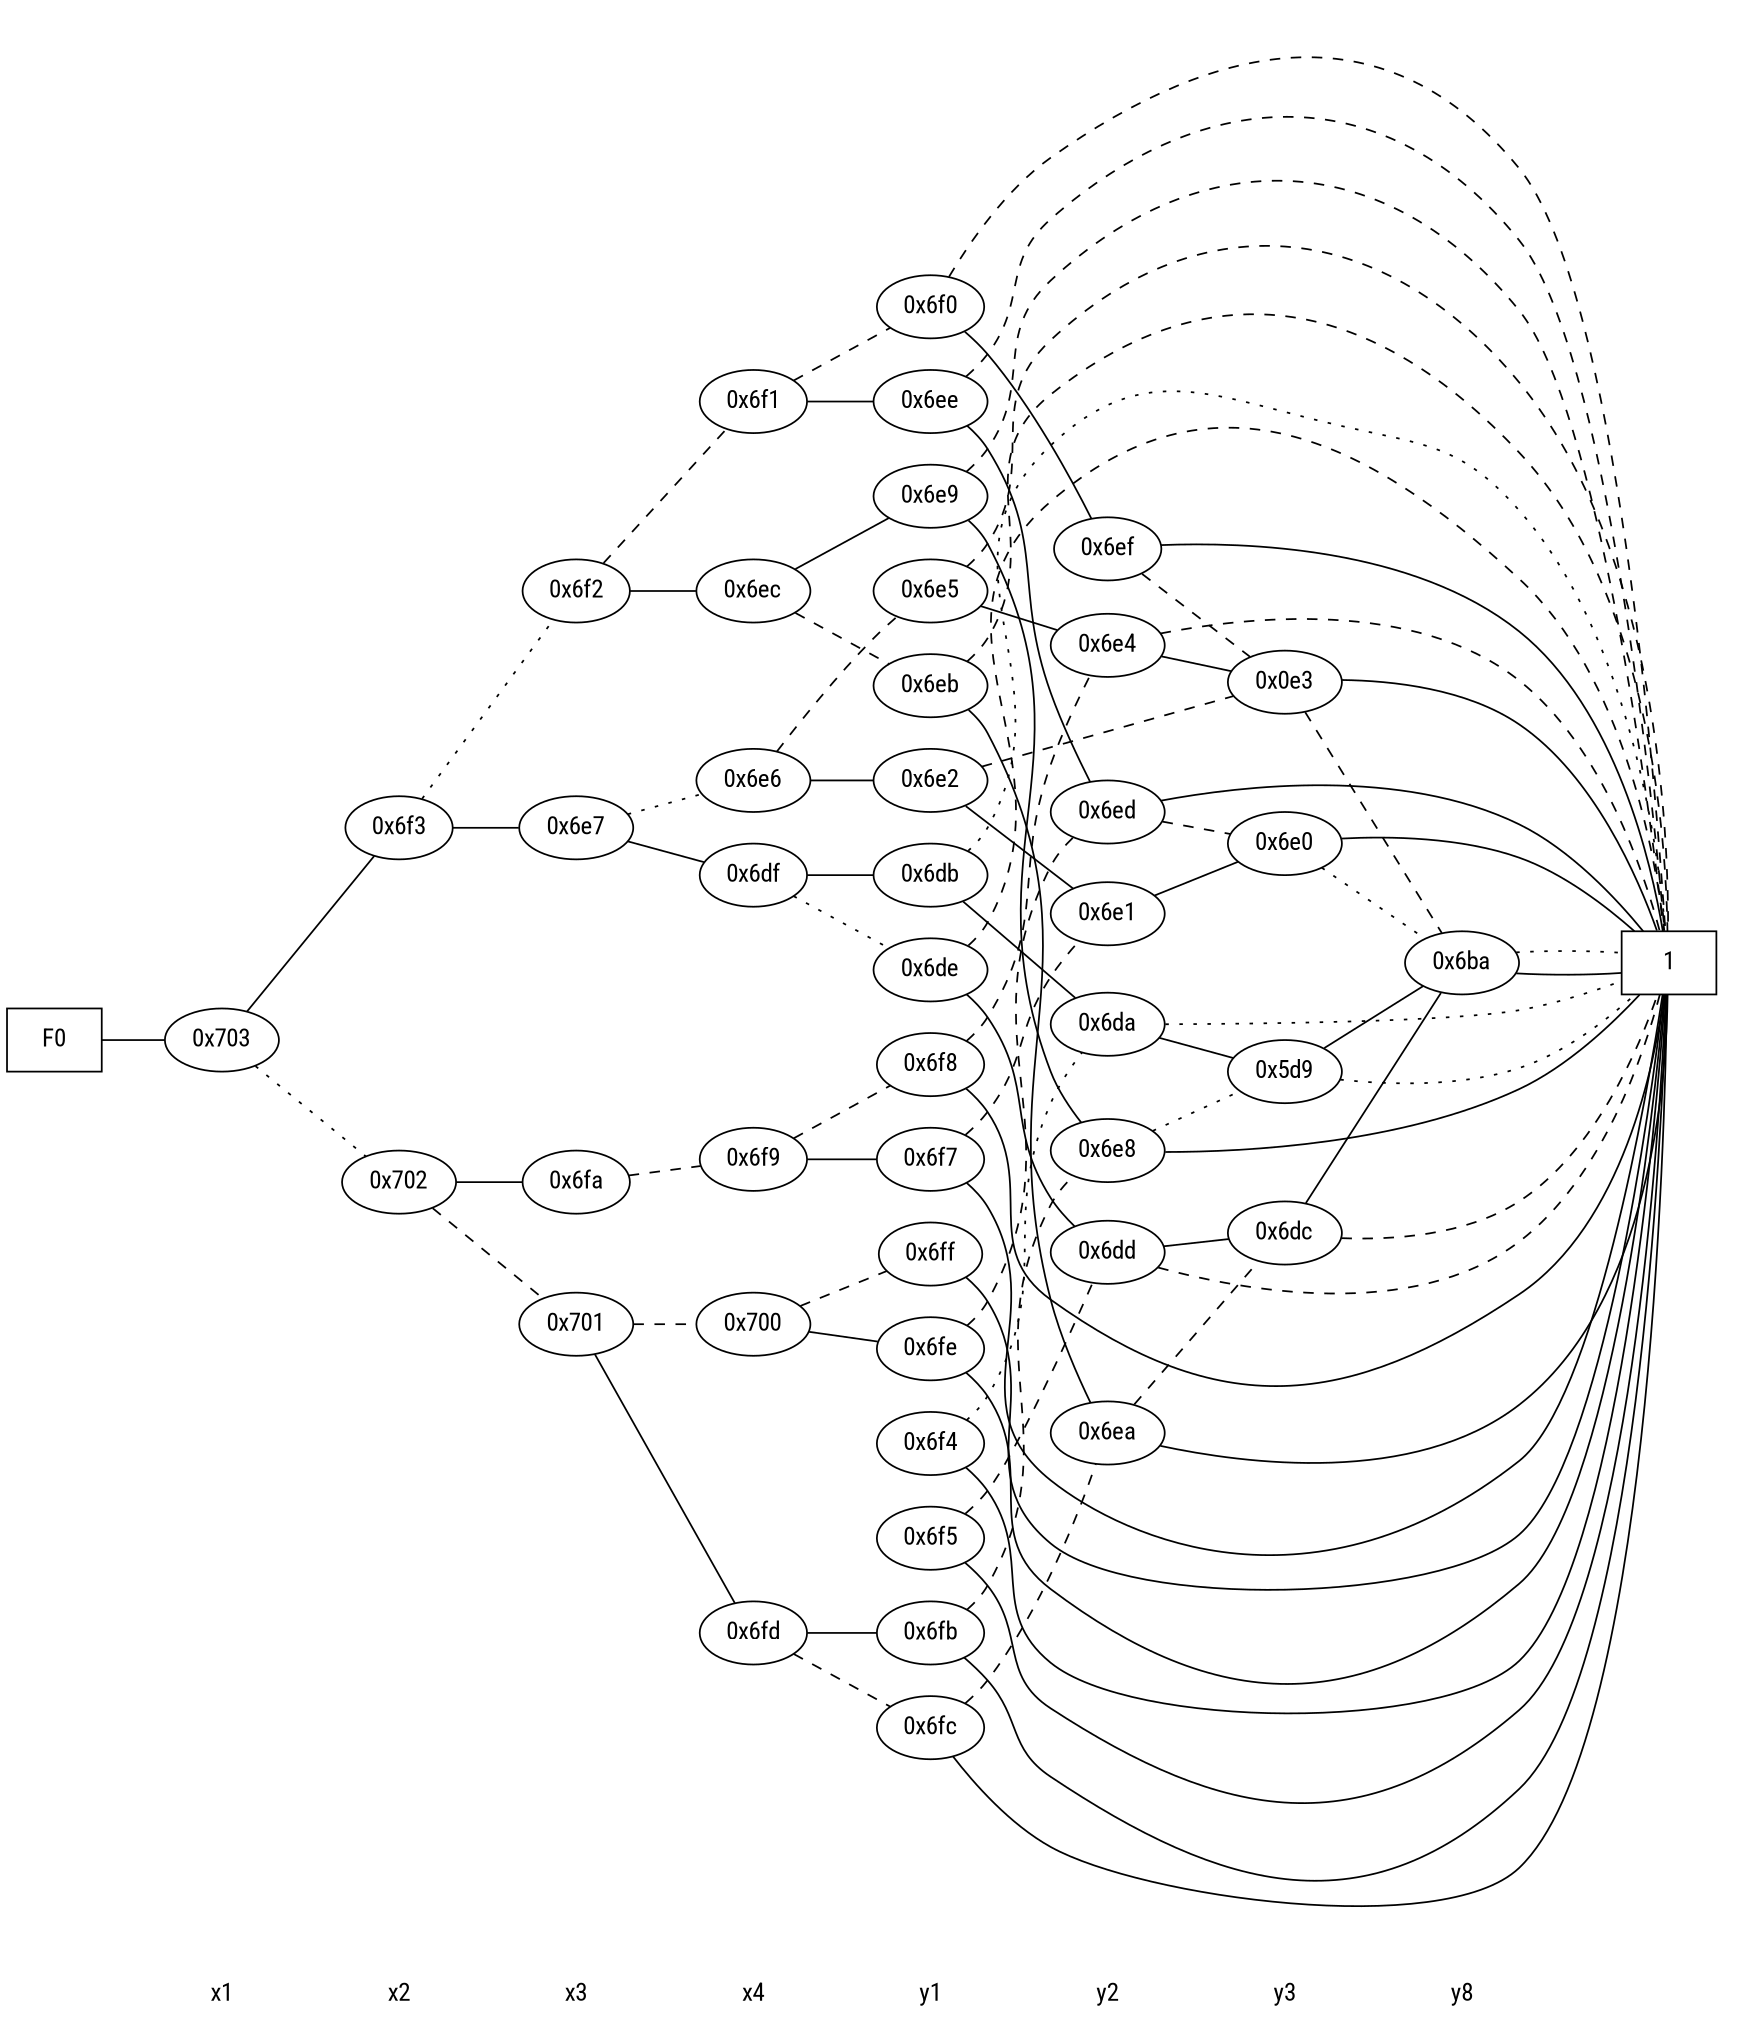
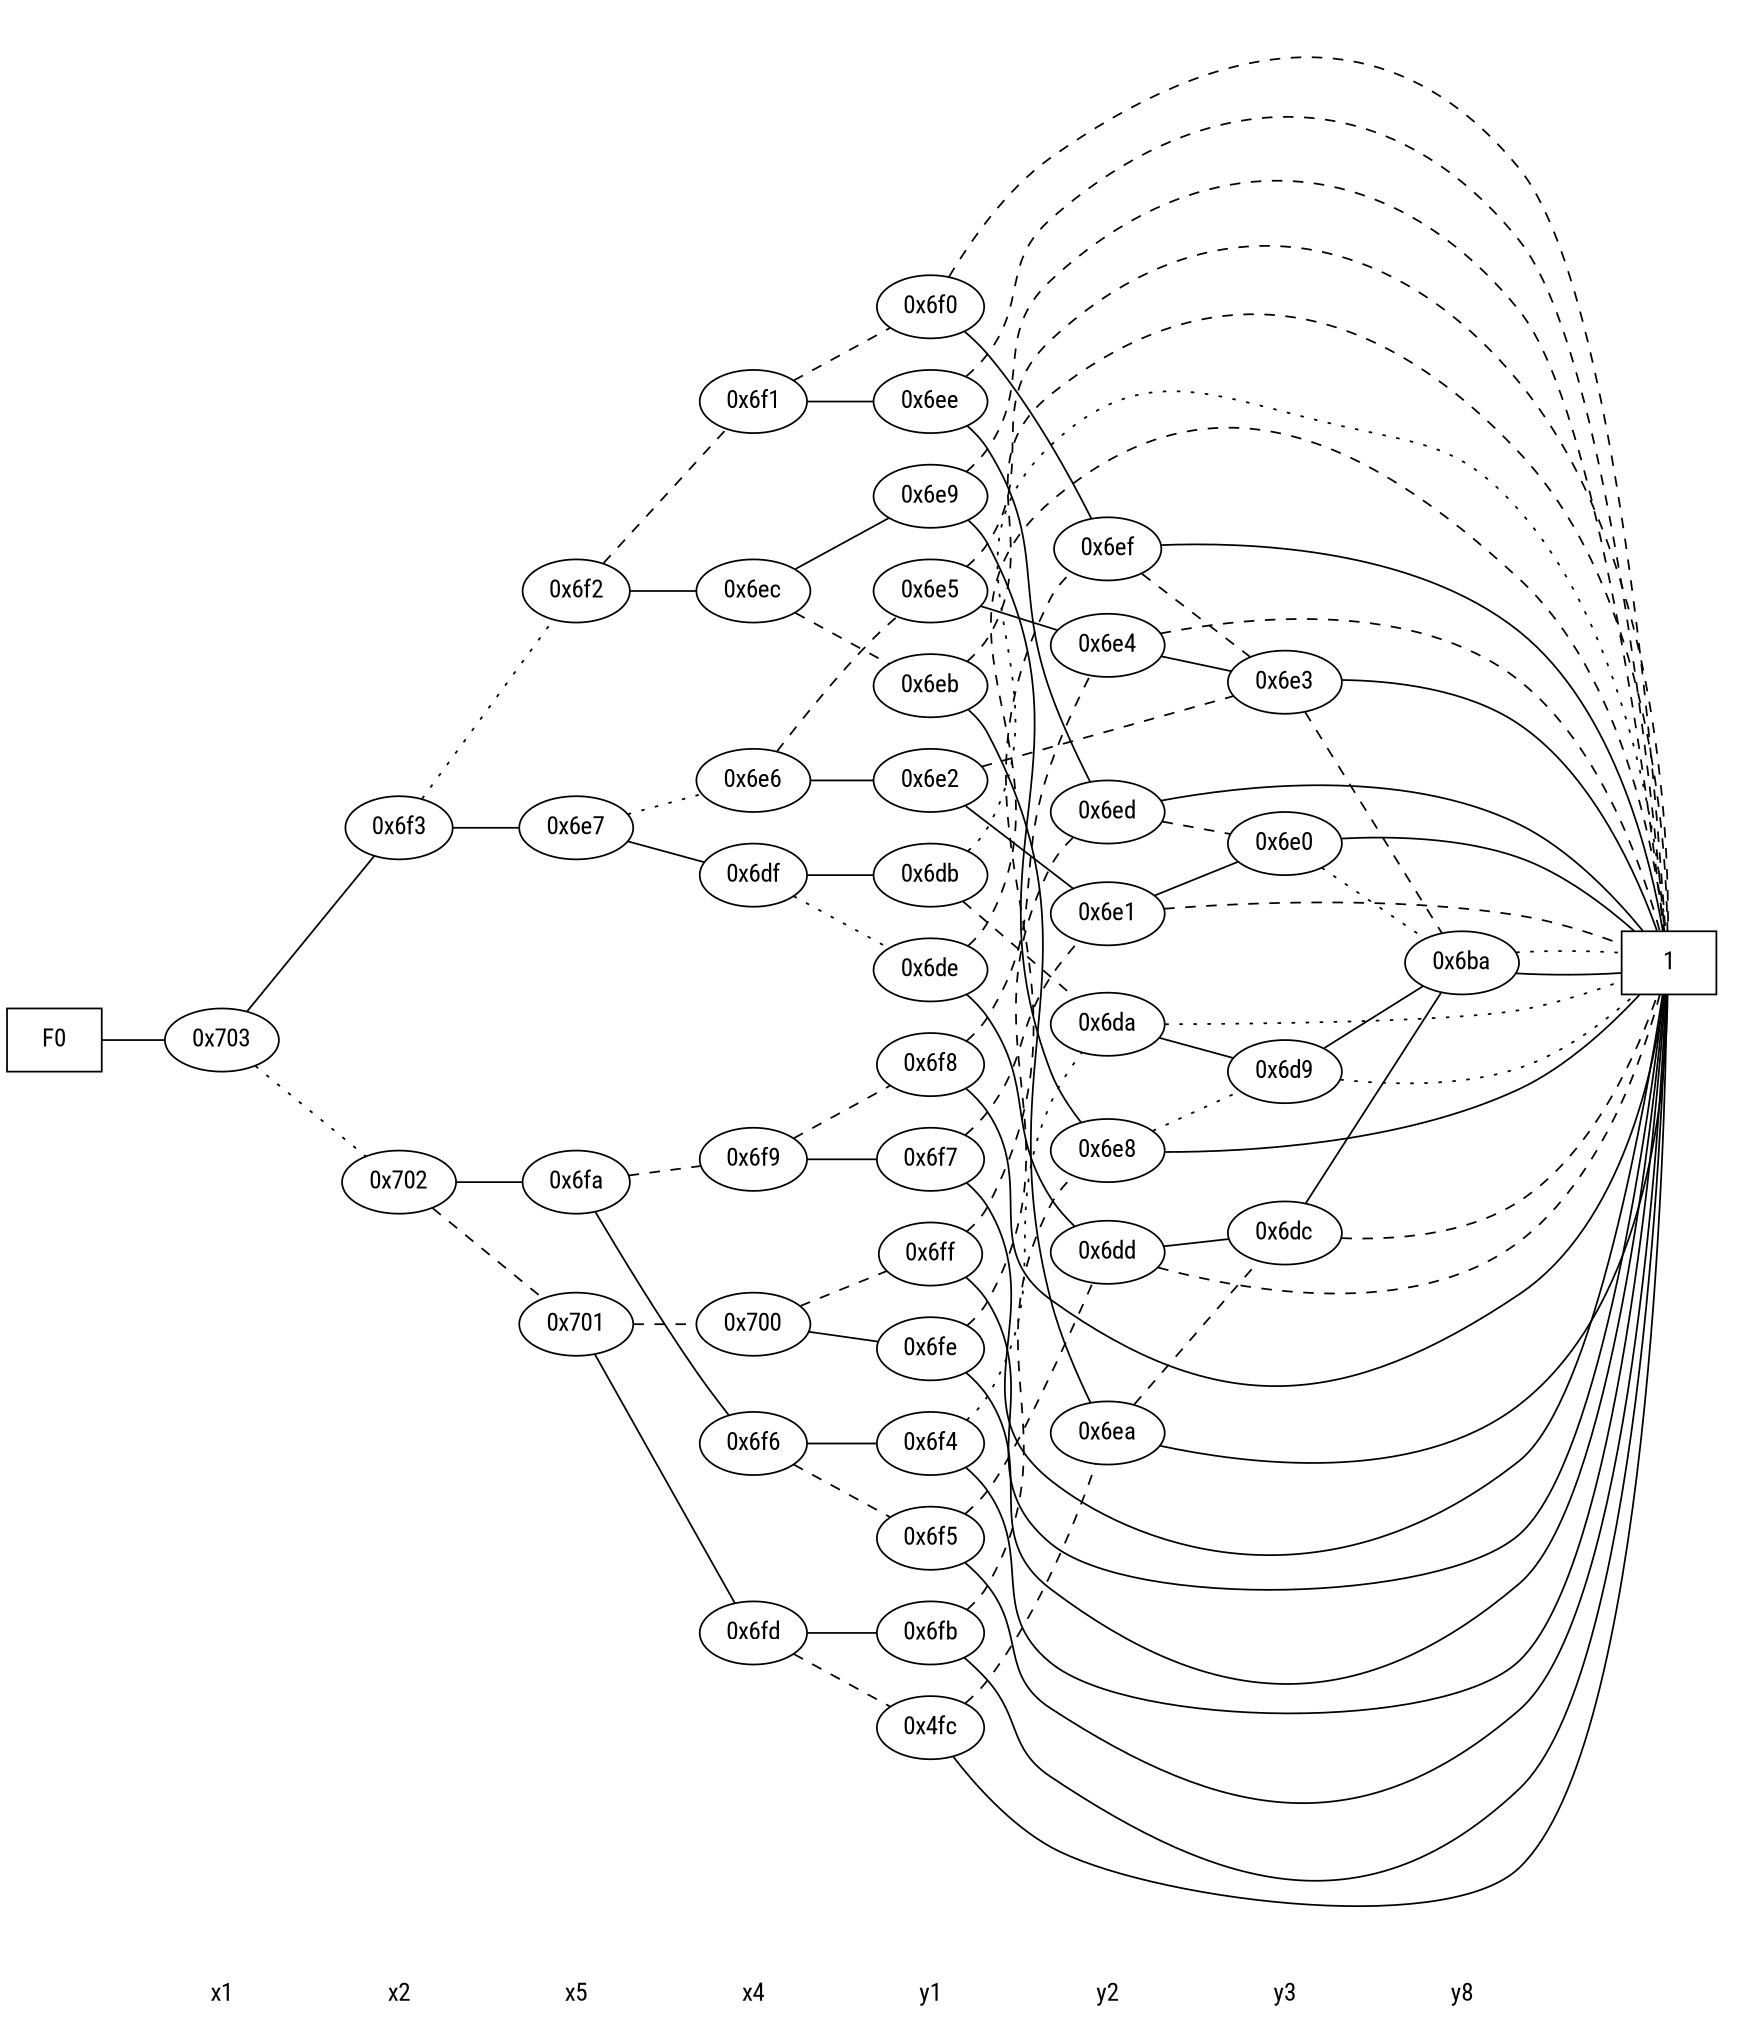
node "0x0e3": label "0x0e3" -> "0x6e3"
edge "0x6ef" -- "0x6ff": added
edge "0x6e1" -- "1": added
edge "0x6db" -- "0x6da": style solid -> dashed
node "0x5d9": label "0x5d9" -> "0x6d9"
node "0x6f6": added
node "0x6fc": label "0x6fc" -> "0x4fc"
node "x3": label "x3" -> "x5"
